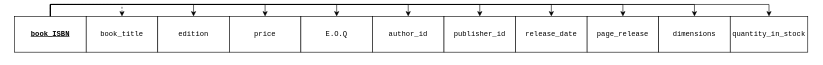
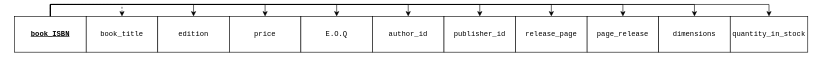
node "release_date": label "release_date" -> "release_page"
